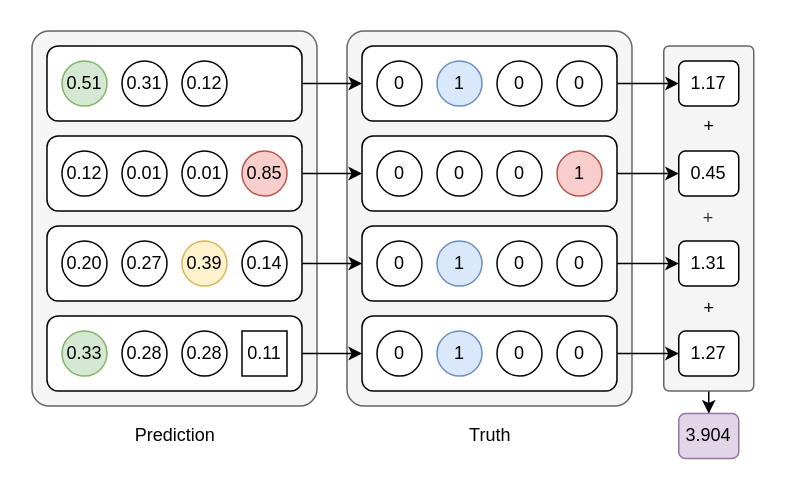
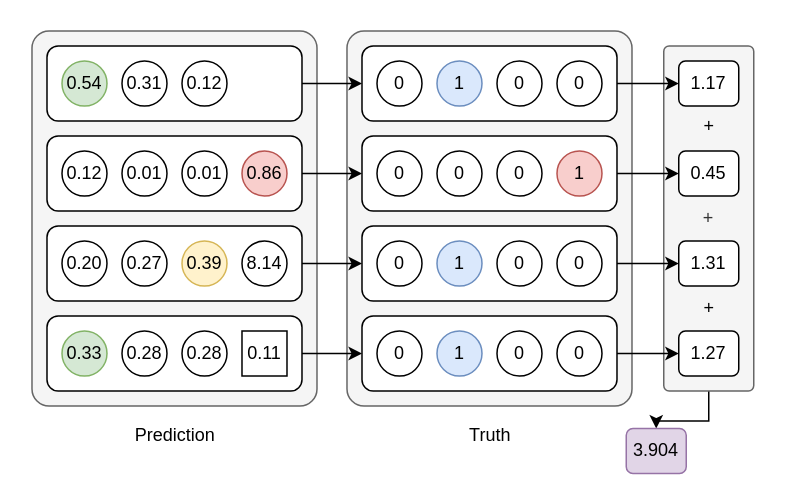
node "0.51": label "0.51" -> "0.54"
node "0.85": label "0.85" -> "0.86"
node "0.14": label "0.14" -> "8.14"
node "3.904": moved (709, 436) -> (656, 451)
